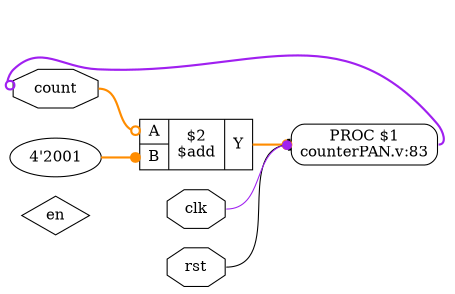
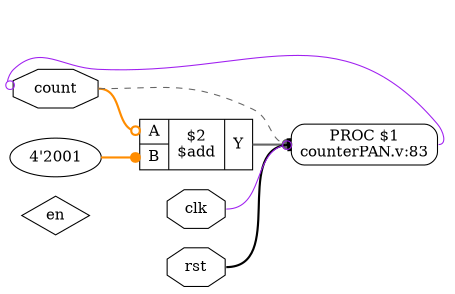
edge "PROC $1 counterPAN.v:83" -> "count": style bold -> solid
edge "count" -> "PROC $1 counterPAN.v:83": added
edge "A" -> "PROC $1 counterPAN.v:83": color darkorange -> gray40
edge "clk" -> "PROC $1 counterPAN.v:83": arrowhead dot -> odot
edge "rst" -> "PROC $1 counterPAN.v:83": style solid -> bold
